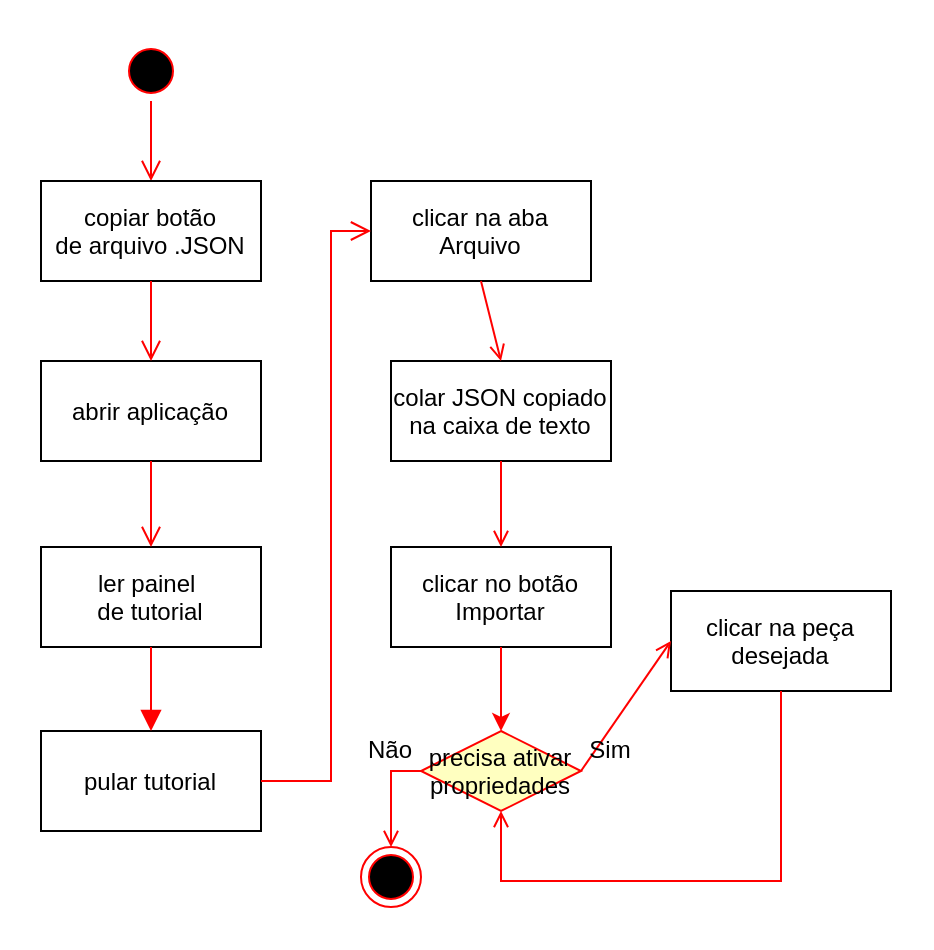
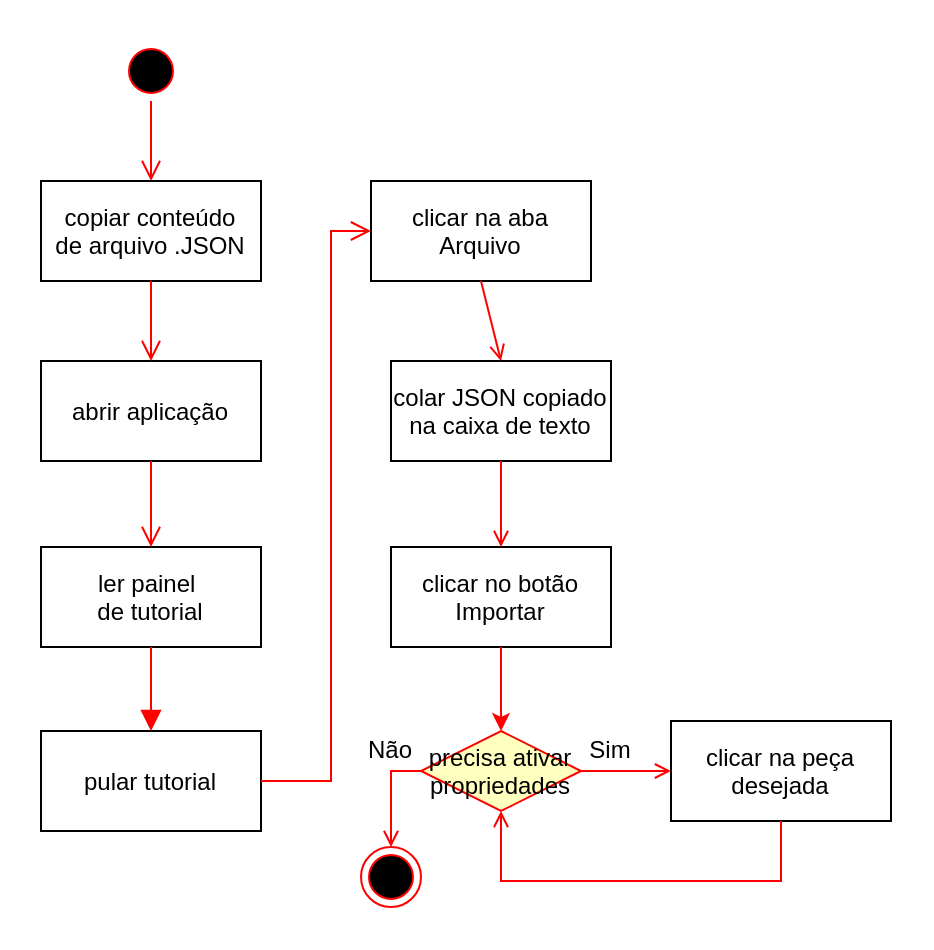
node "copiar botão de arquivo .JSON": label "copiar botão de arquivo .JSON" -> "copiar conteúdo de arquivo .JSON"
node "clicar na peça desejada": moved (781, 641) -> (781, 771)
